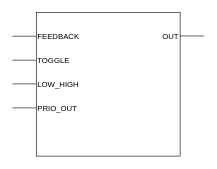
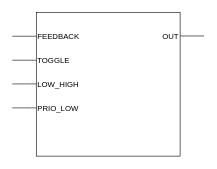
node "PRIO_OUT": label "PRIO_OUT" -> "PRIO_LOW"
